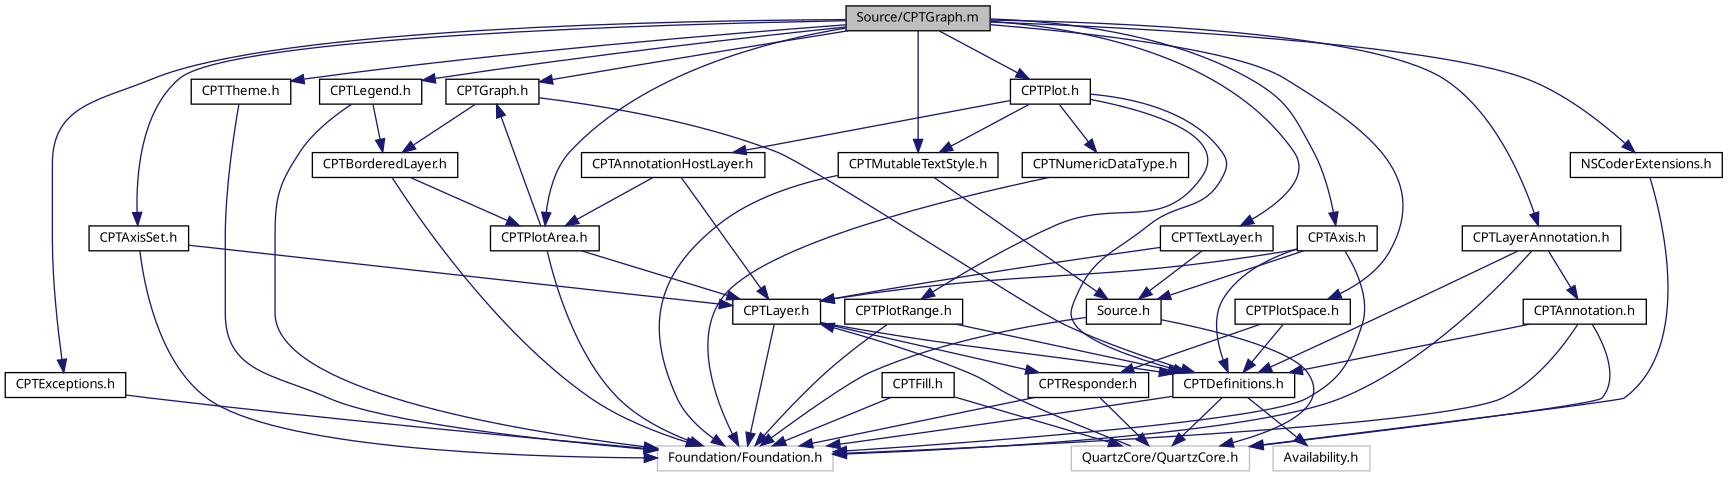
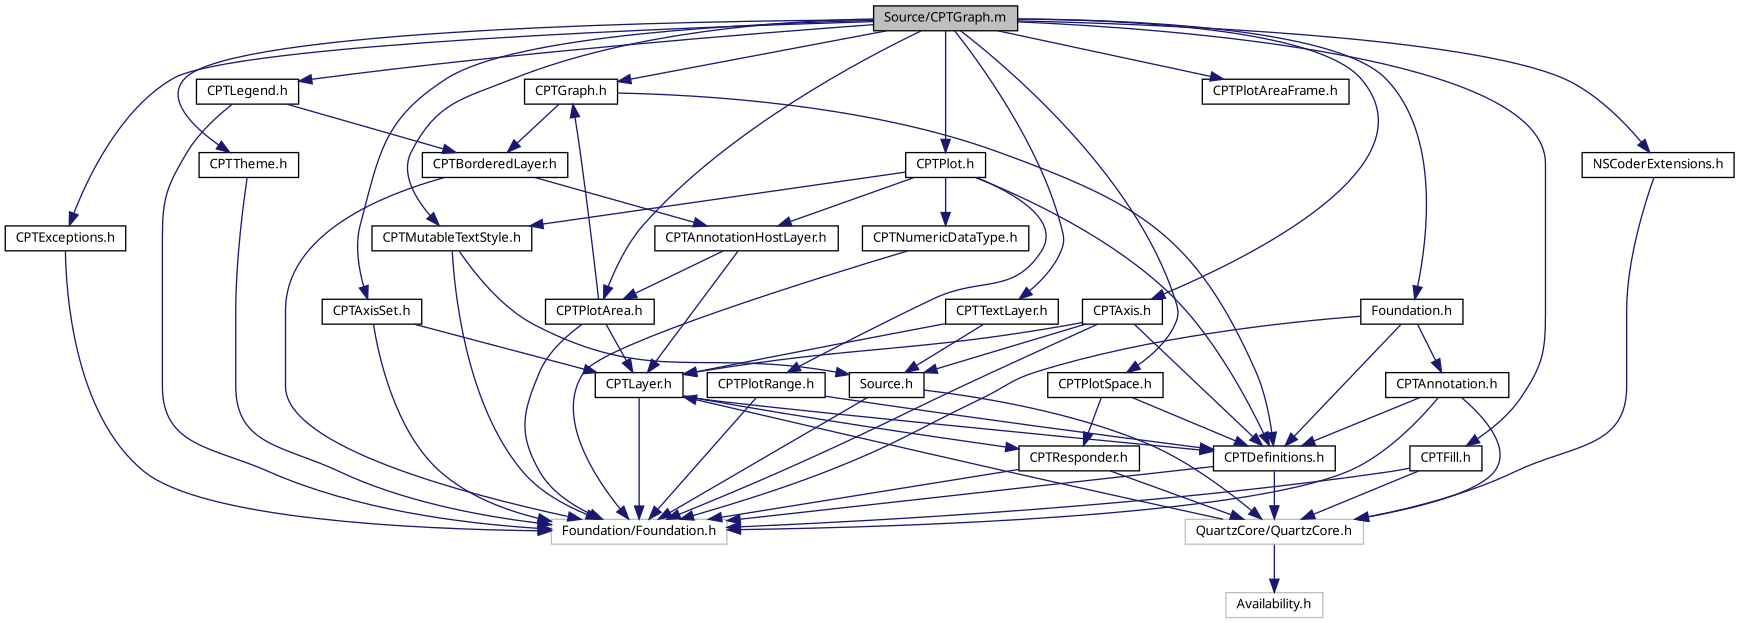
edge "Source/CPTGraph.m" -> "CPTFill.h": added
node "CPTPlotAreaFrame.h": added
edge "CPTBorderedLayer.h" -> "CPTPlotArea.h": now "CPTBorderedLayer.h" -> "CPTAnnotationHostLayer.h"
node "CPTLayerAnnotation.h": label "CPTLayerAnnotation.h" -> "Foundation.h"
edge "CPTDefinitions.h" -> "Availability.h": now "QuartzCore/QuartzCore.h" -> "Availability.h"
